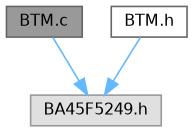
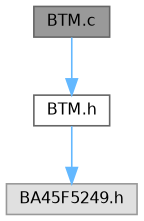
edge "BTM.c" -> "BA45F5249.h": now "BTM.c" -> "BTM.h"
